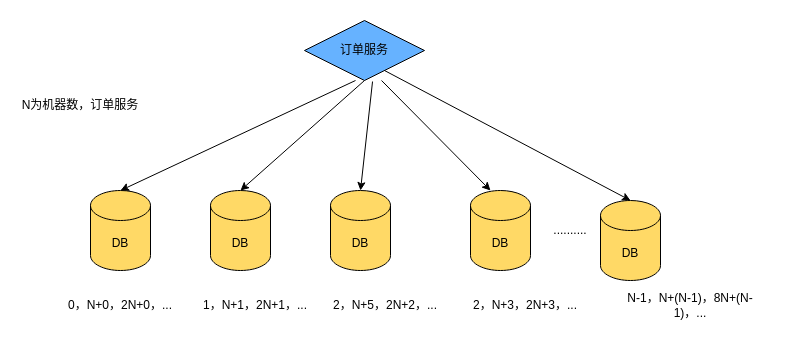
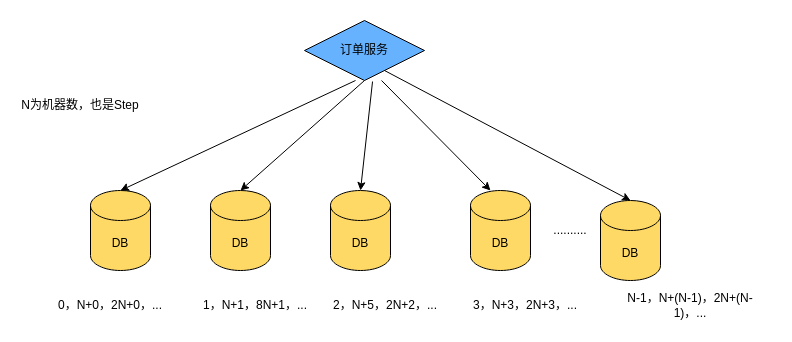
node "N为机器数，订单服务": label "N为机器数，订单服务" -> "N为机器数，也是Step"
node "0，N+0，2N+0，...": moved (121, 306) -> (111, 306)
node "1，N+1，2N+1，...": label "1，N+1，2N+1，..." -> "1，N+1，8N+1，..."
node "2，N+3，2N+3，...": label "2，N+3，2N+3，..." -> "3，N+3，2N+3，..."
node "N-1，N+(N-1)，8N+(N-1)，...": label "N-1，N+(N-1)，8N+(N-1)，..." -> "N-1，N+(N-1)，2N+(N-1)，..."
